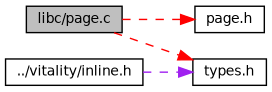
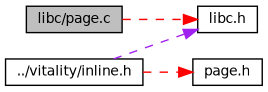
edge "libc/page.c" -> "page.h": now "../vitality/inline.h" -> "page.h"
node "types.h": label "types.h" -> "libc.h"
